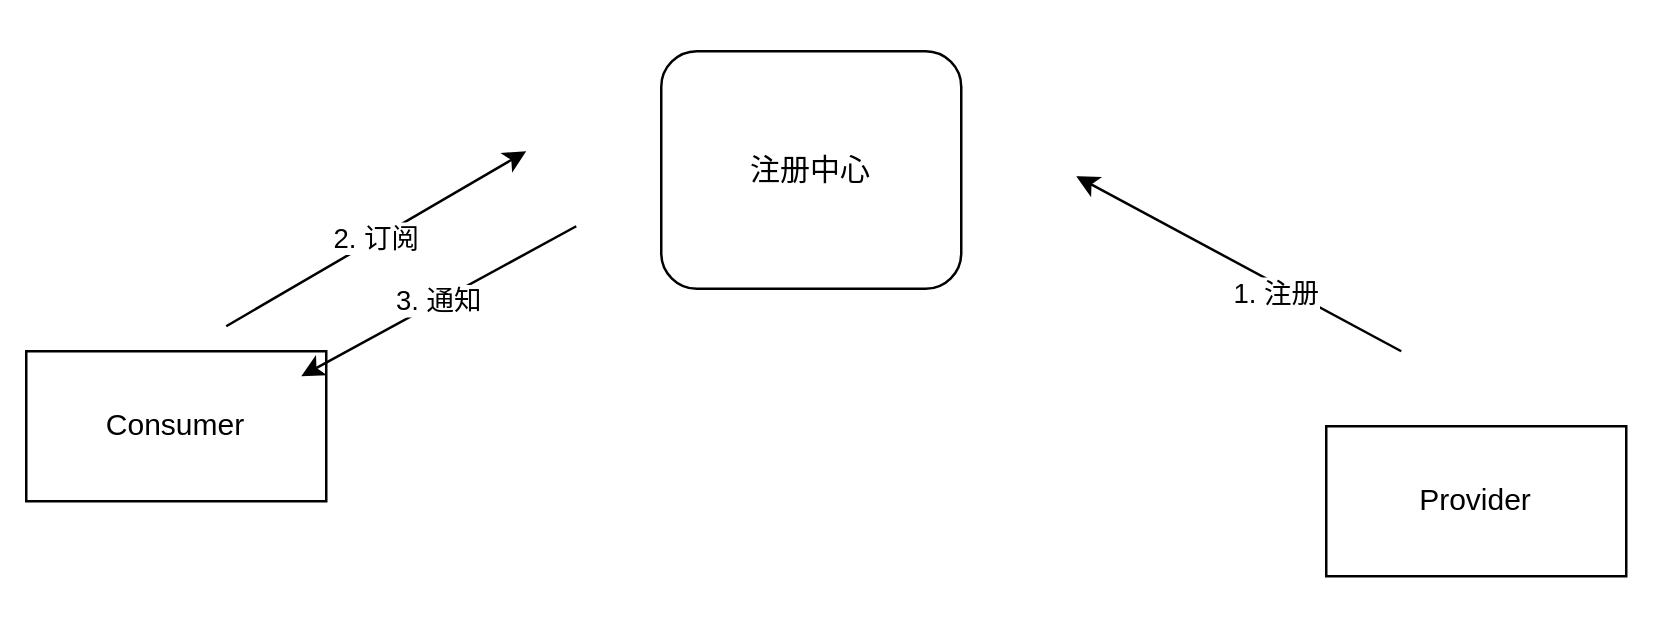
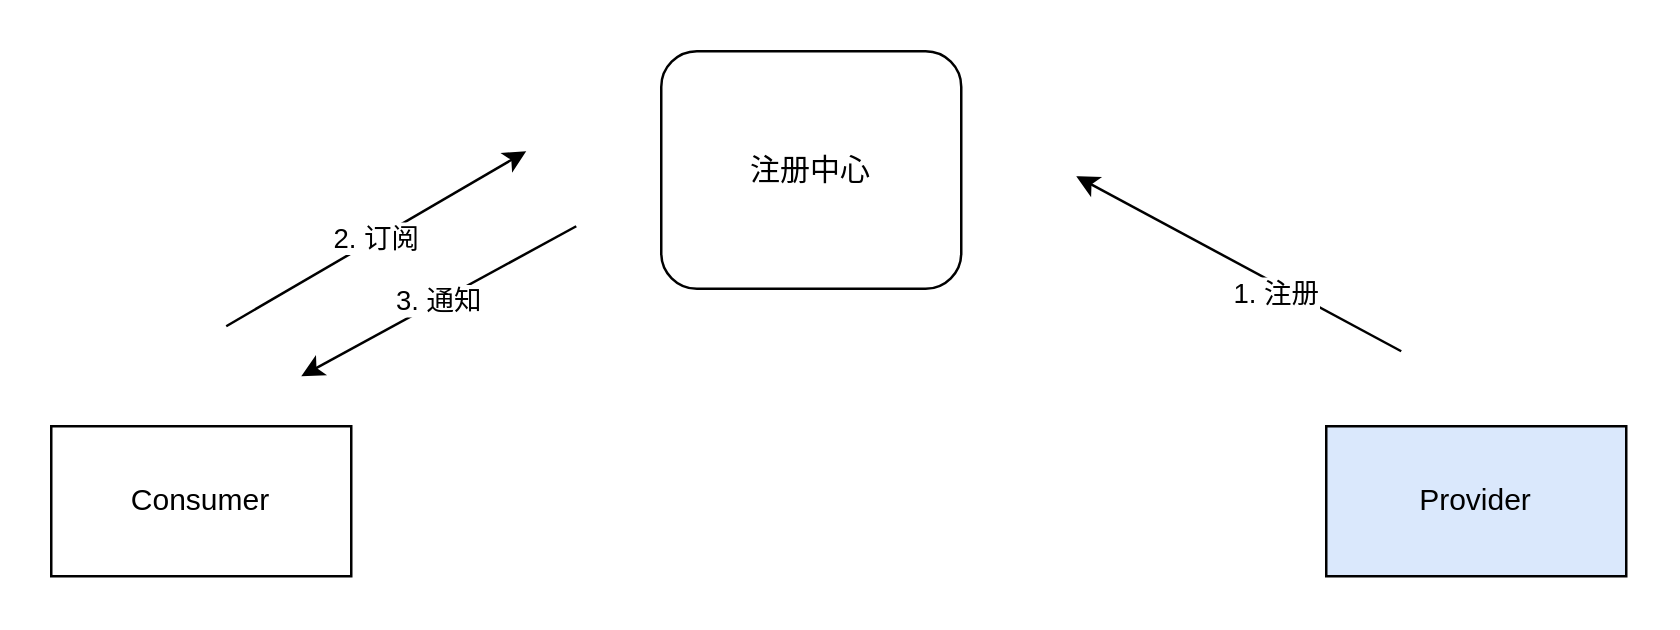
node "Consumer": moved (176, 426) -> (201, 501)
node "Provider": fillcolor #ffffff -> #dae8fc
